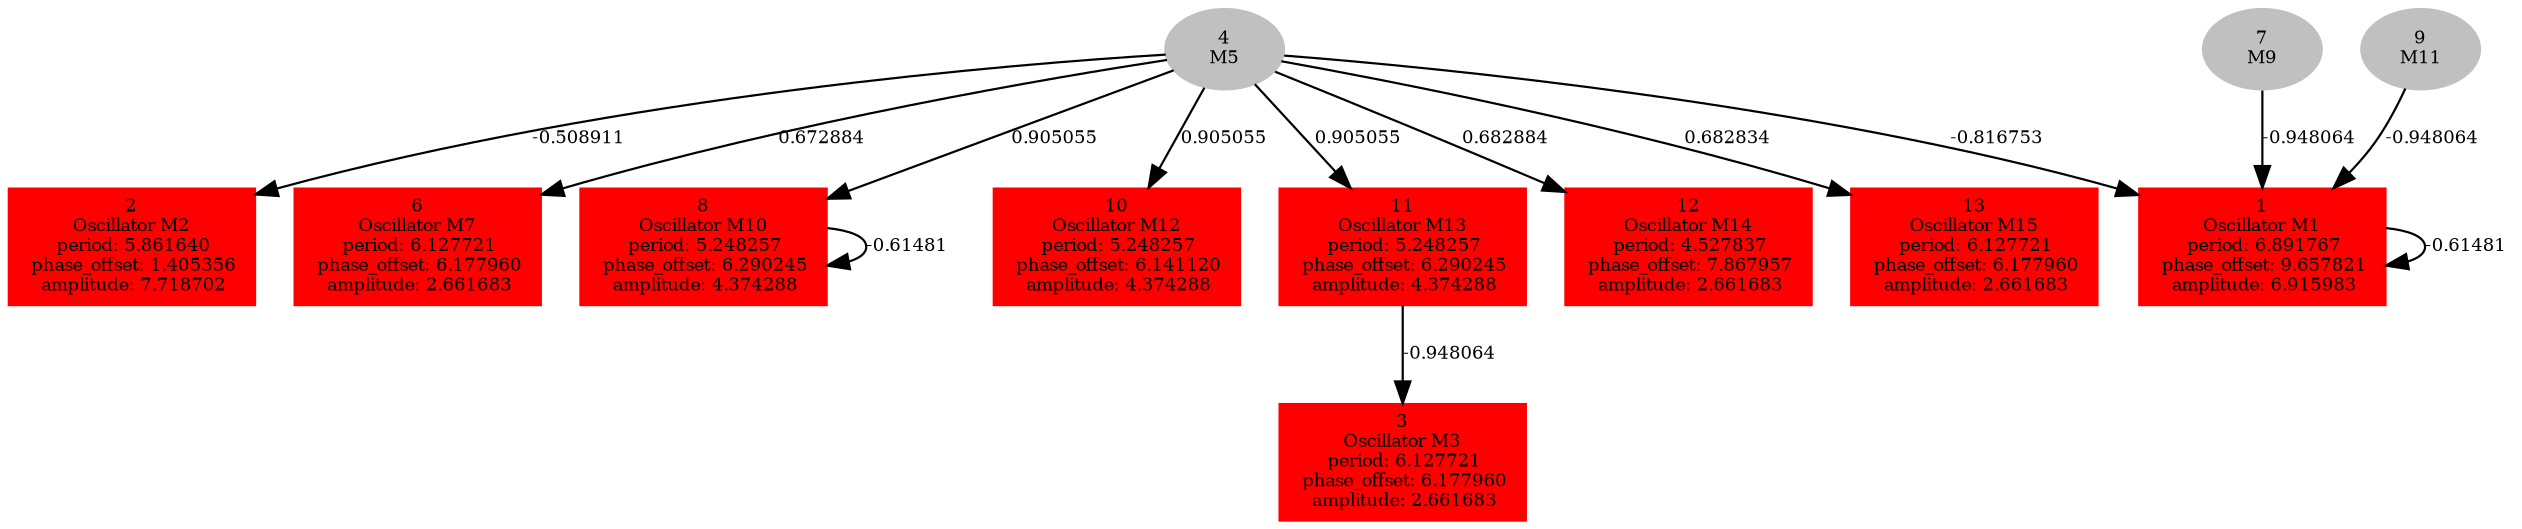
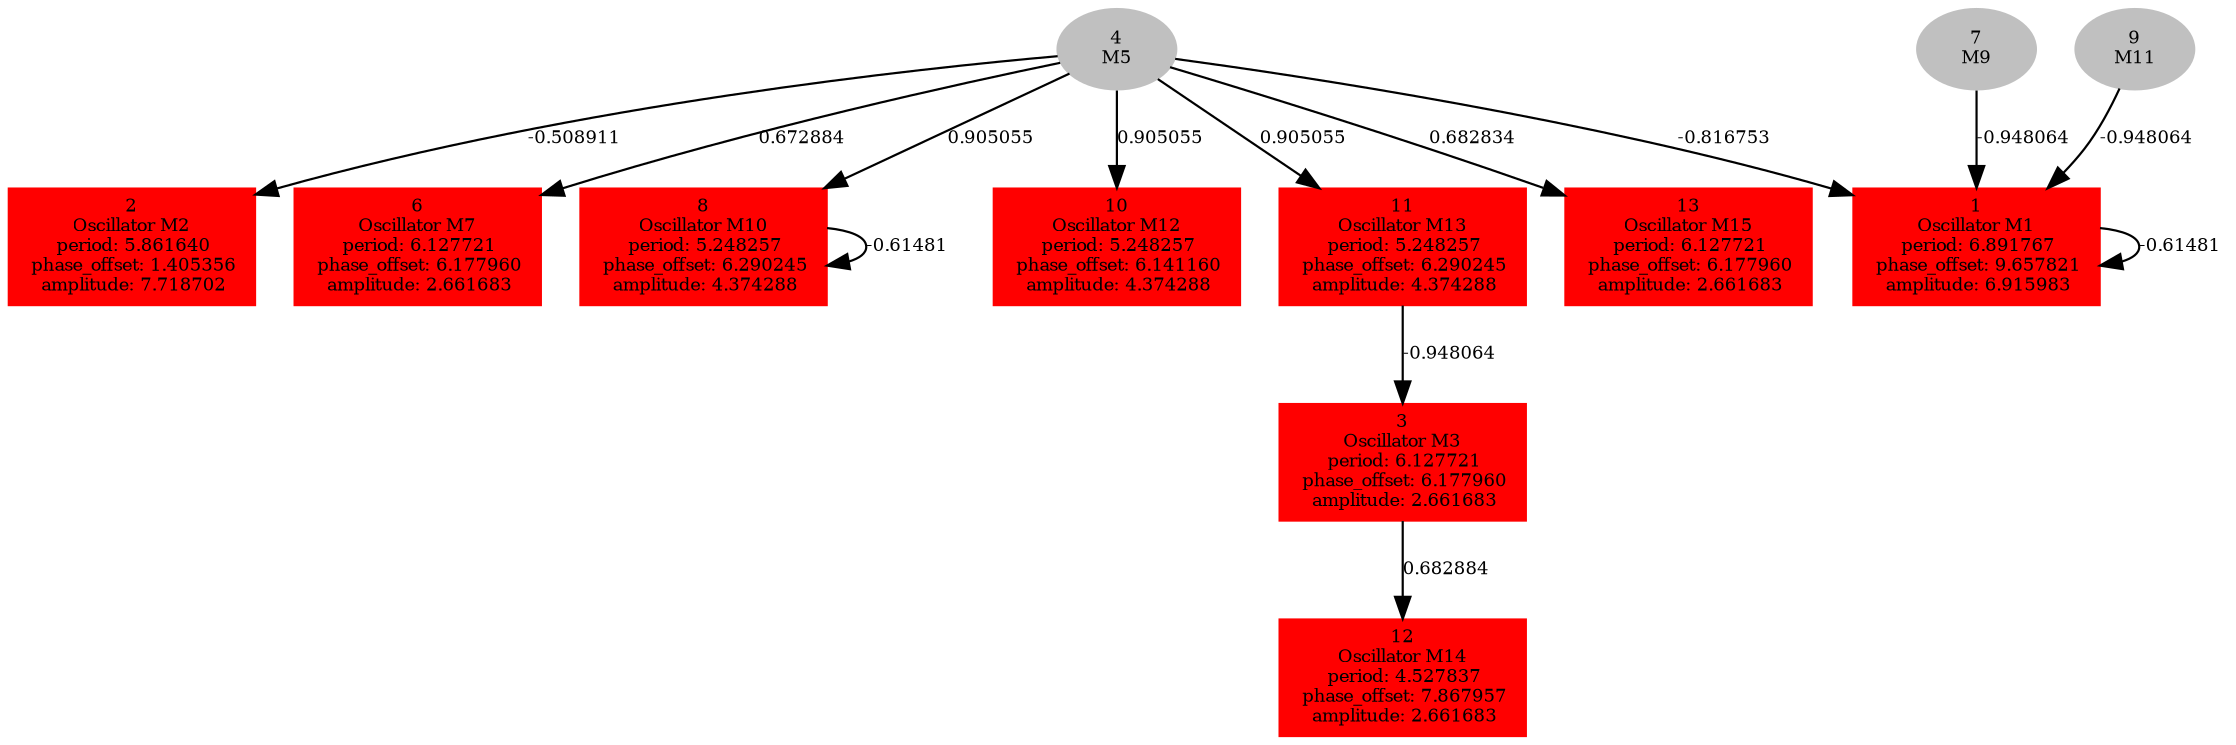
edge "4" -> "12": now "3" -> "12"
node "10": text "phase_offset: 6.141120" -> "phase_offset: 6.141160"
